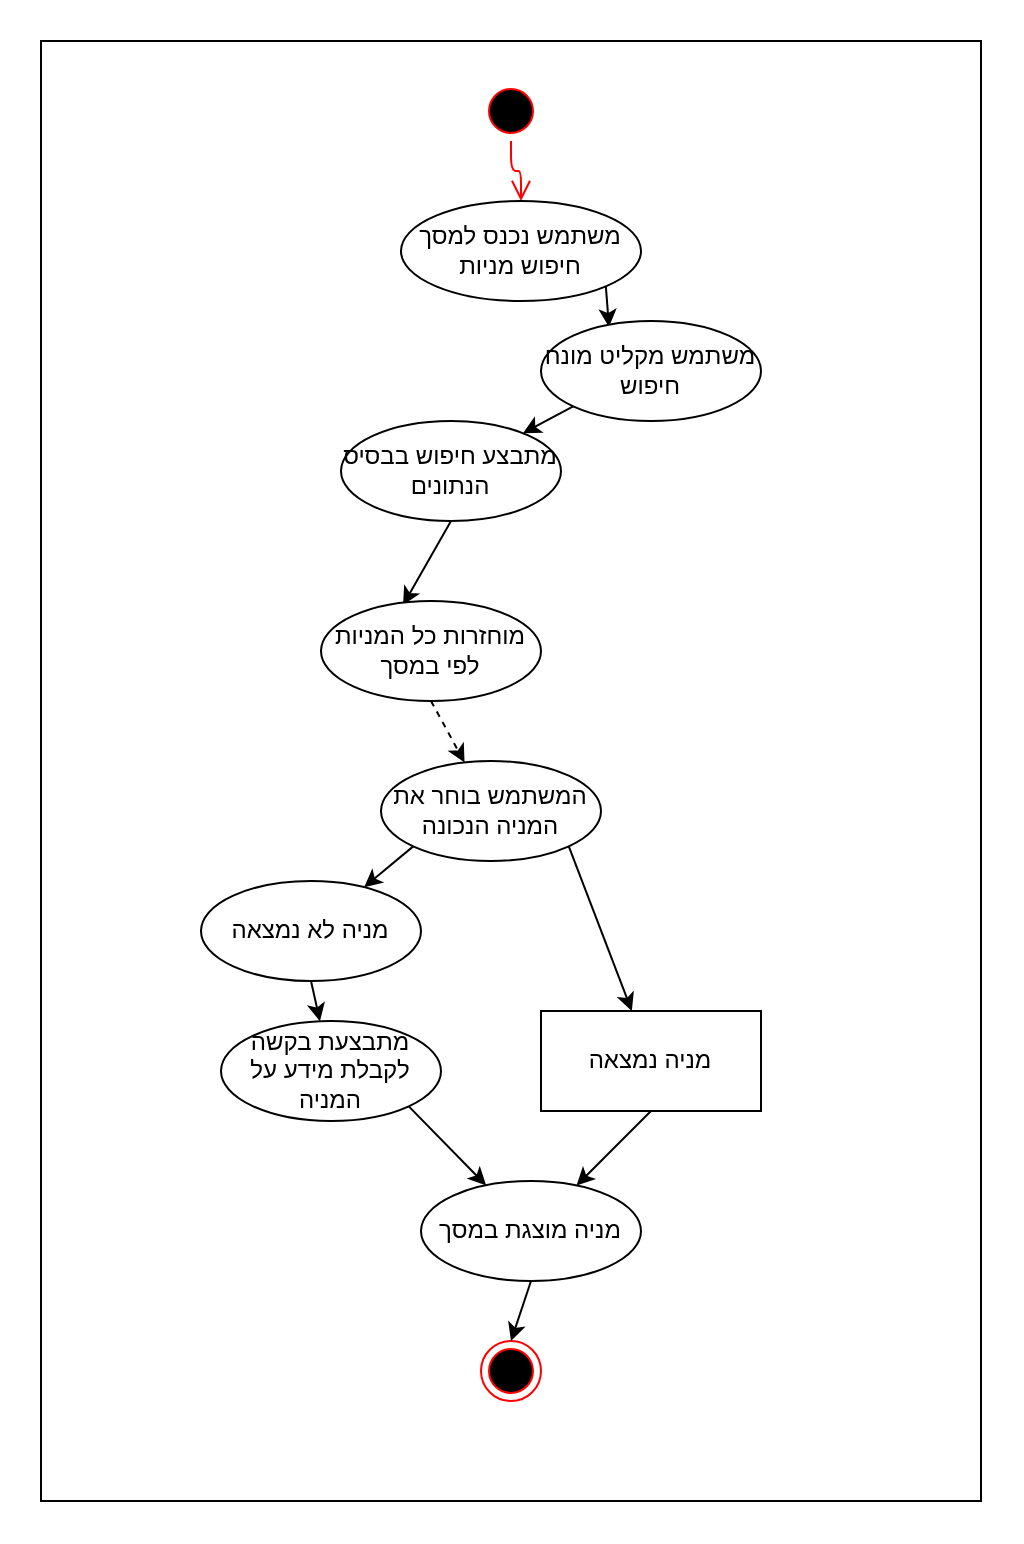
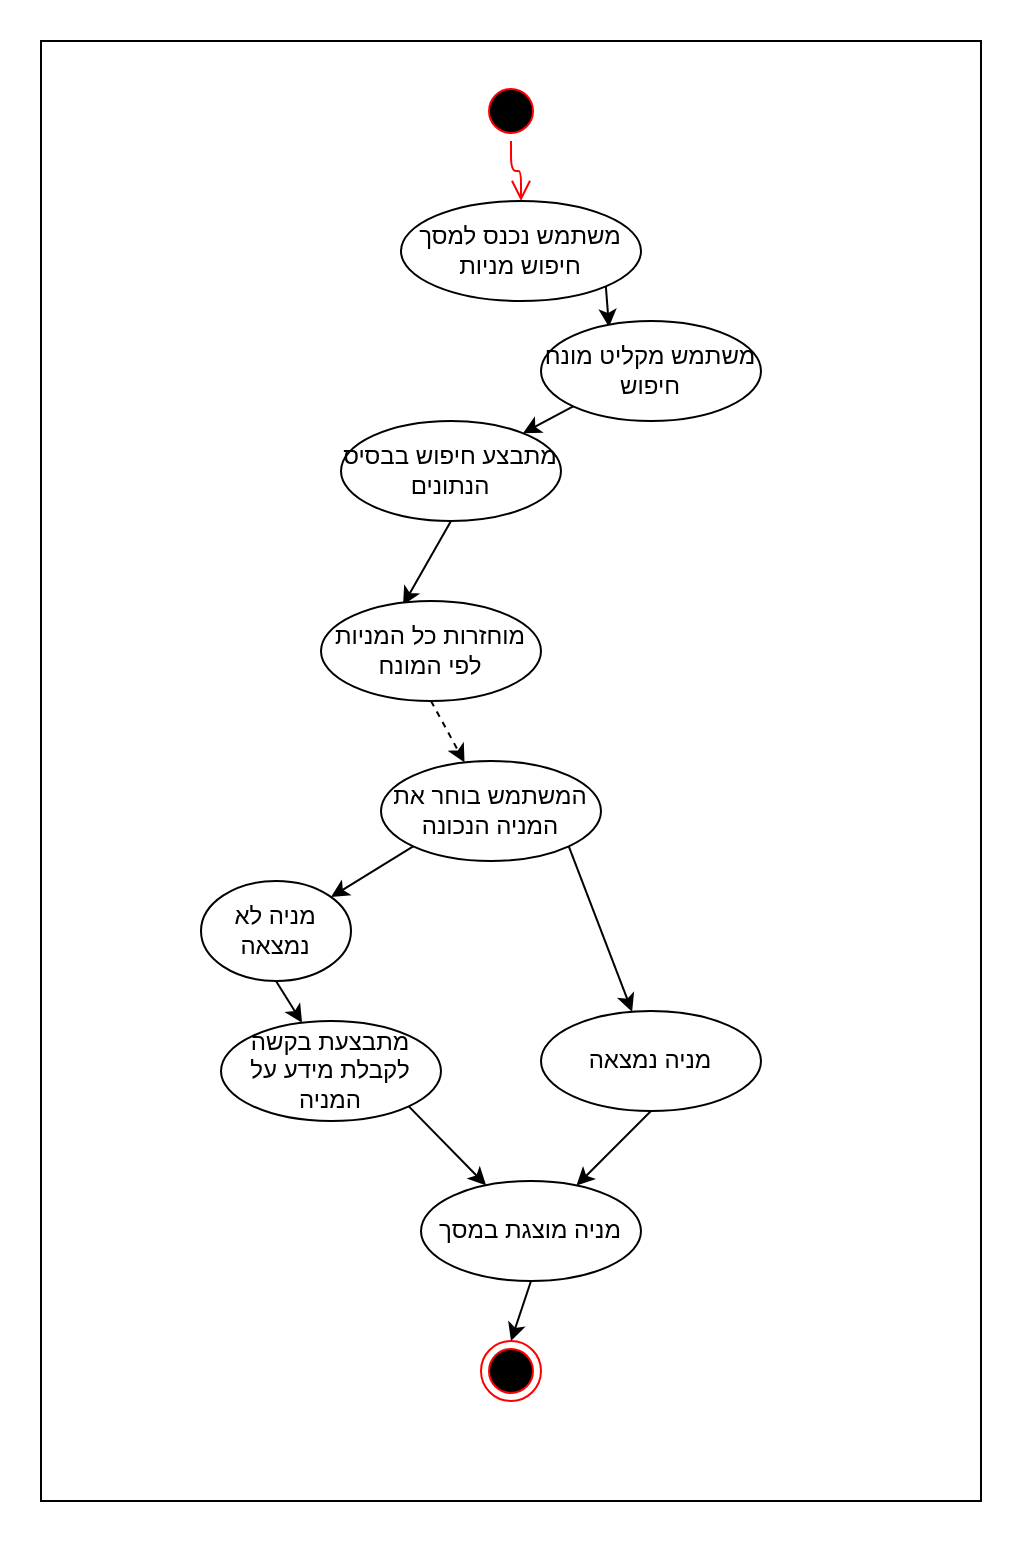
node "מוחזרות כל המניות לפי במסך": label "מוחזרות כל המניות לפי במסך" -> "מוחזרות כל המניות לפי המונח"
node "מניה לא נמצאה": size 220x100 -> 150x100
node "מניה נמצאה": shape rectangle -> ellipse
